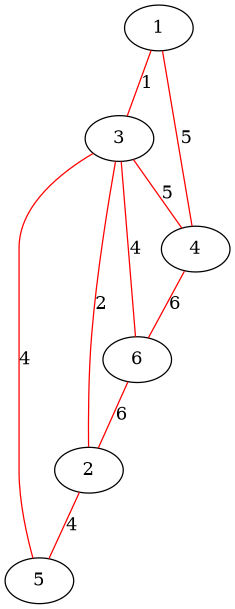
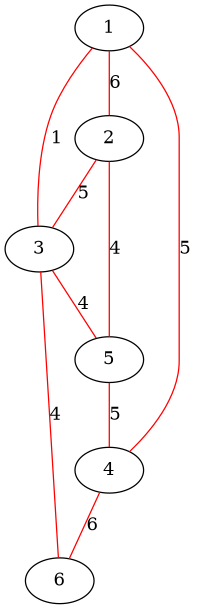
edge "3" -- "4": now "5" -- "4"
edge "3" -- "2": label "2" -> "5"
edge "6" -- "2": now "1" -- "2"
